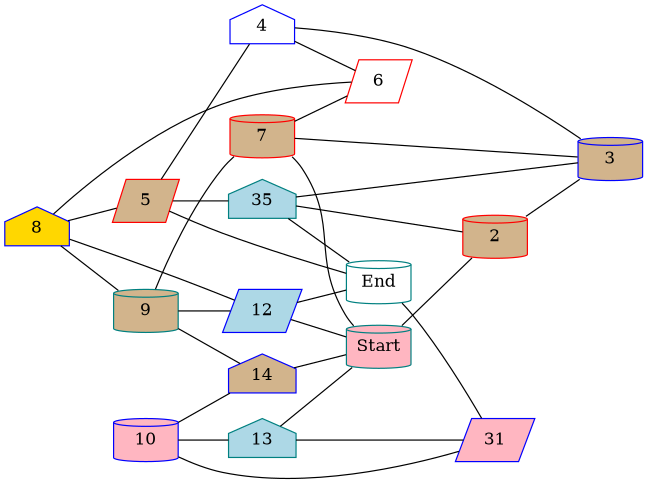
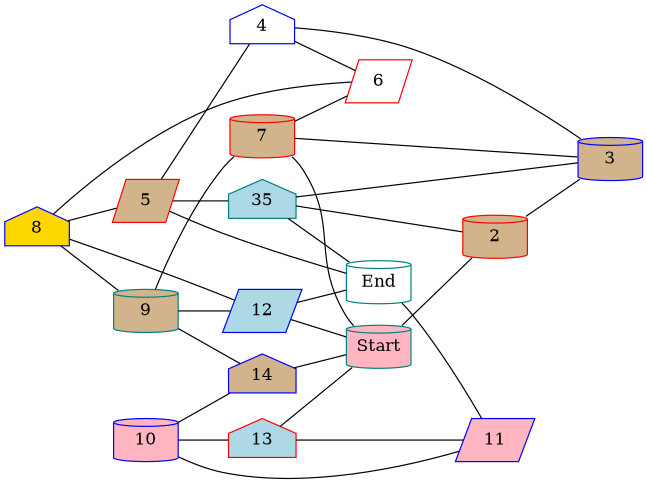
node "13": color teal -> red
node "31": label "31" -> "11"
